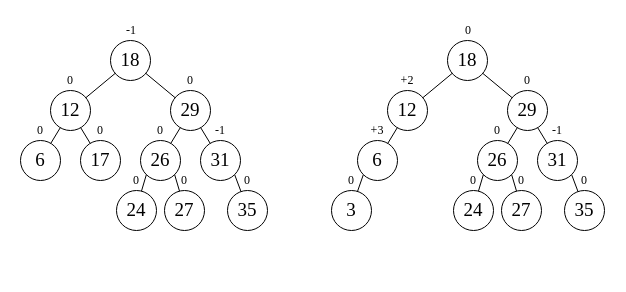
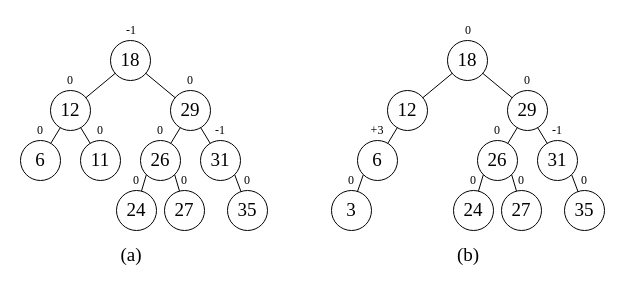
node "+2": removed
node "17": label "17" -> "11"
node "(a)": added
node "(b)": added
